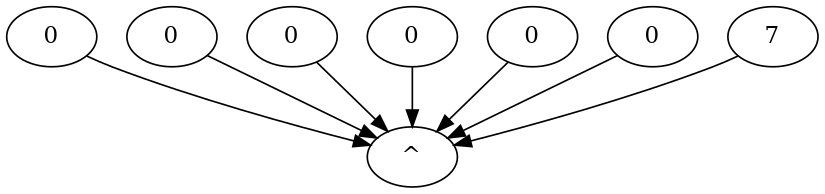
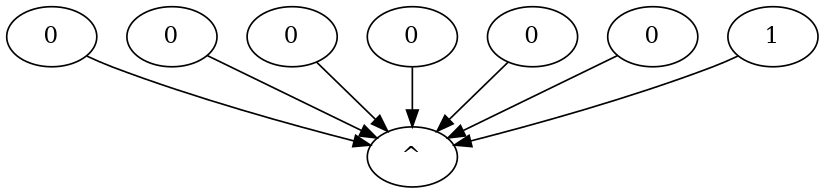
node "7": label "7" -> "1"
